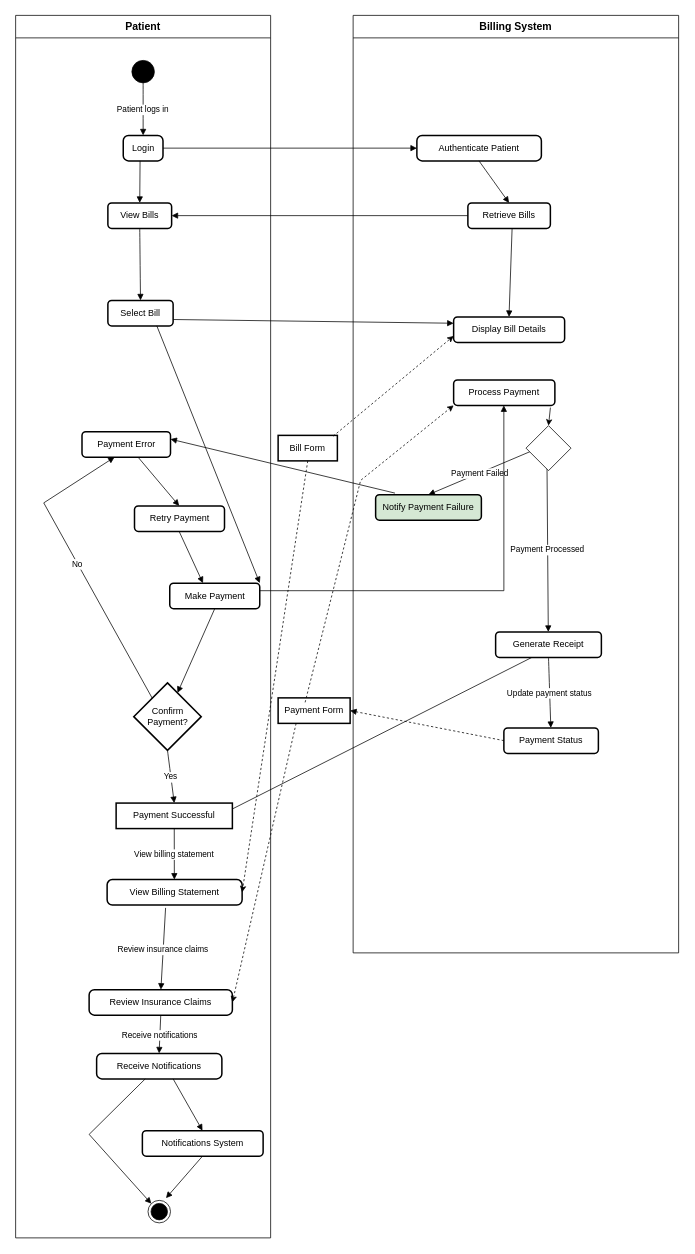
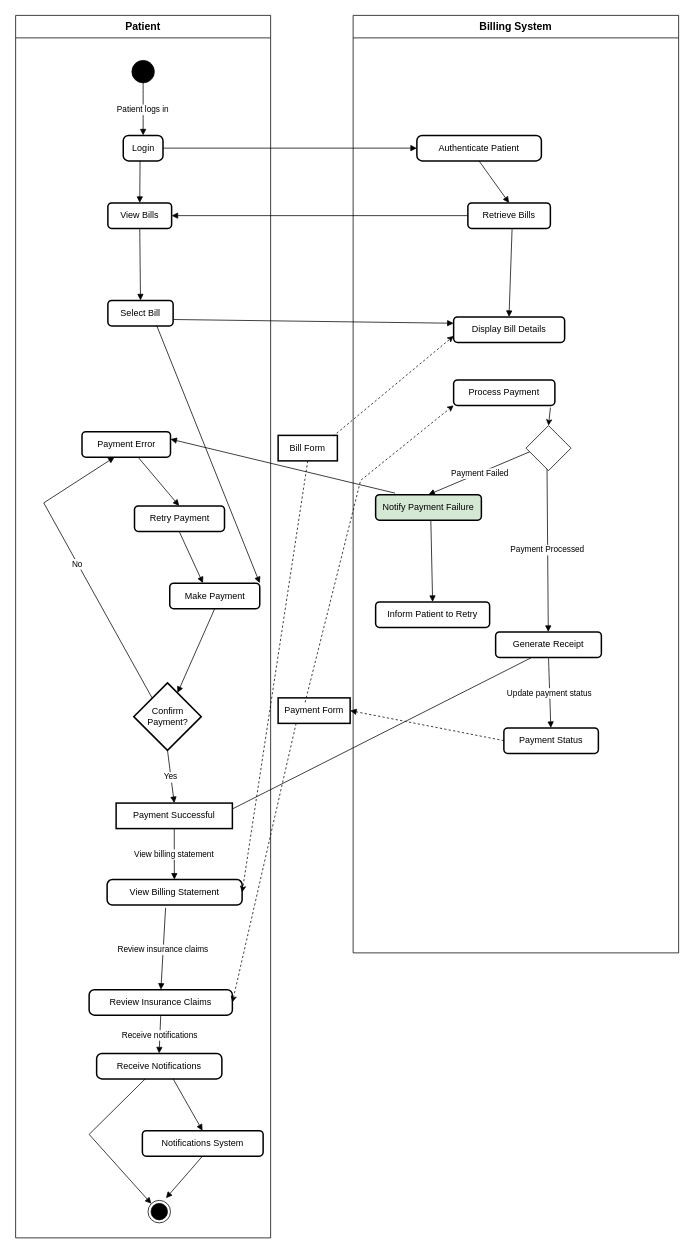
edge "Notify Payment Failure" -> "Inform Patient to Retry": added
edge "Make Payment" -> "Process Payment": removed
node "Inform Patient to Retry": added
